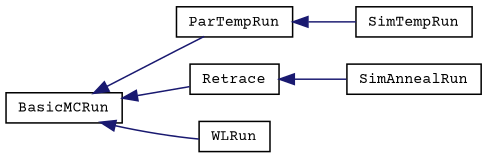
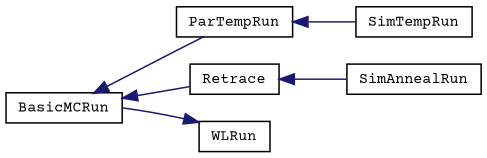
edge "WLRun" -> "BasicMCRun": reversed
